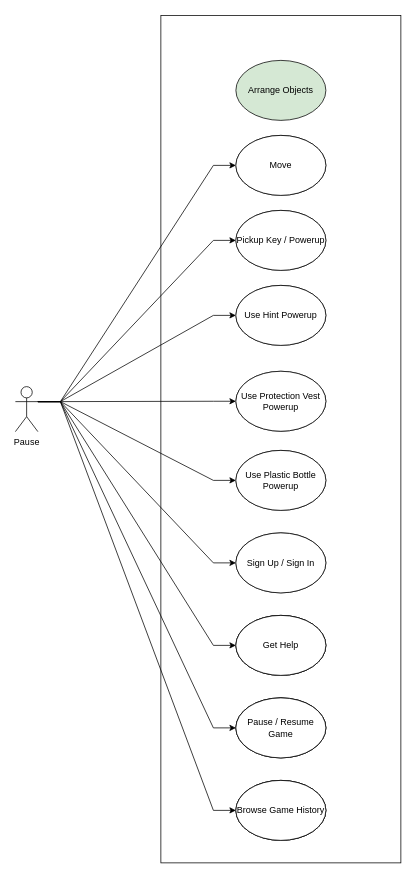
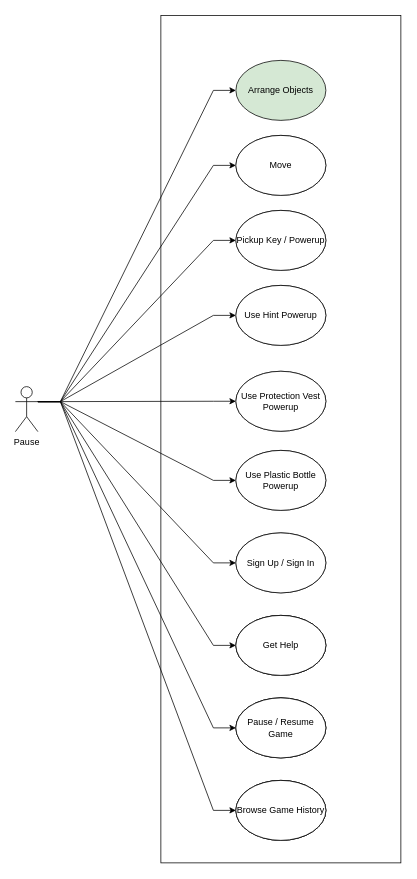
edge "Pause" -> "Arrange Objects": added
